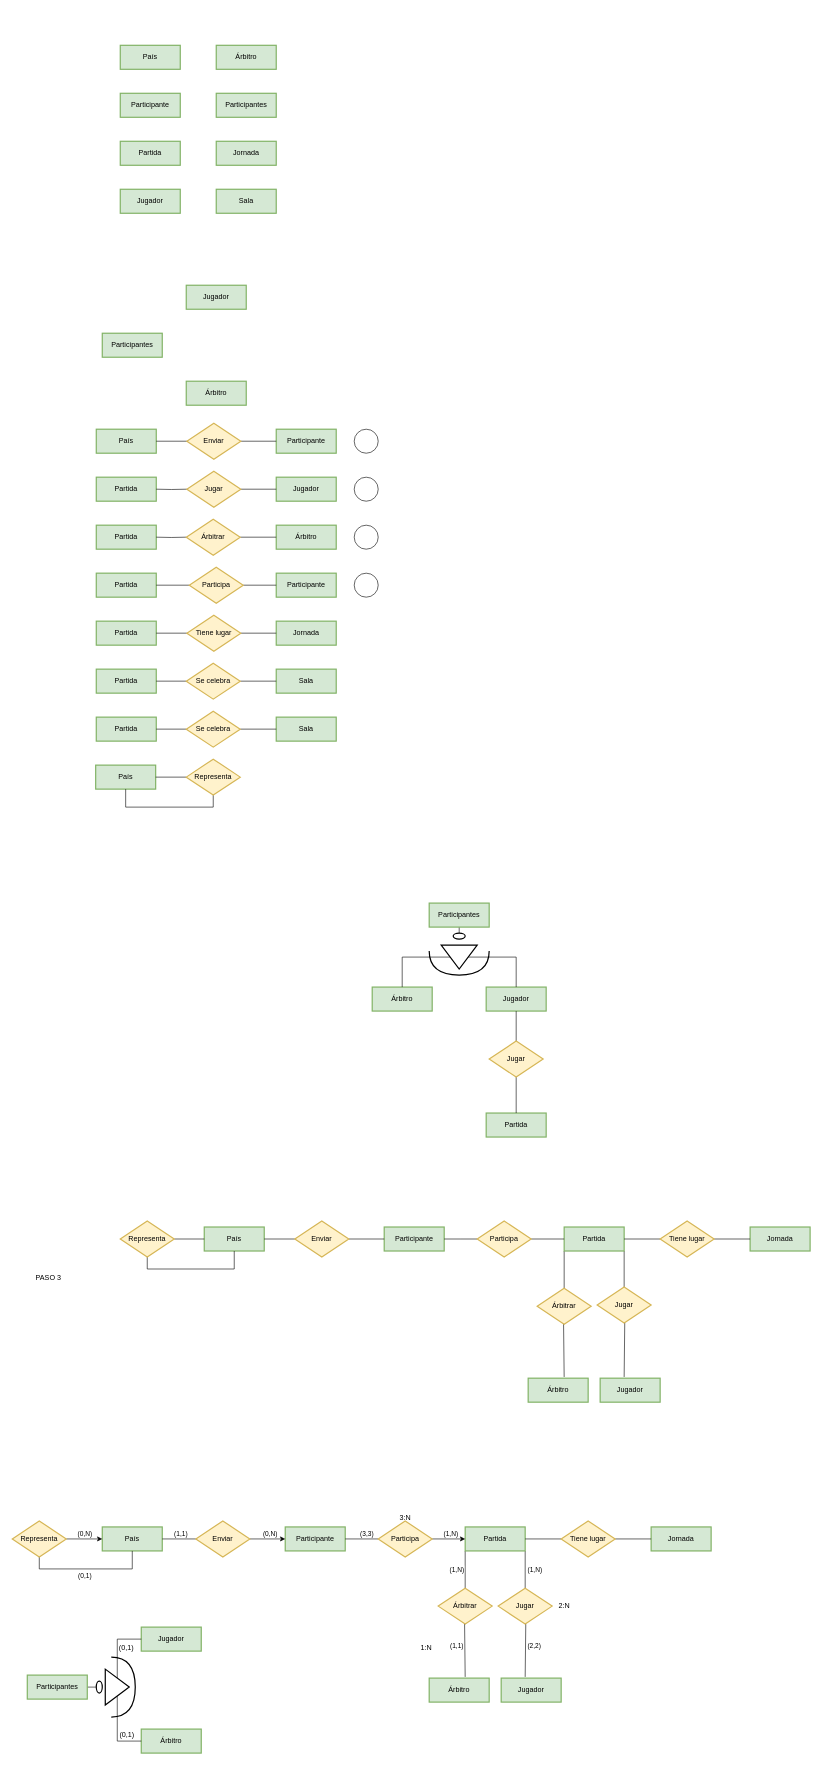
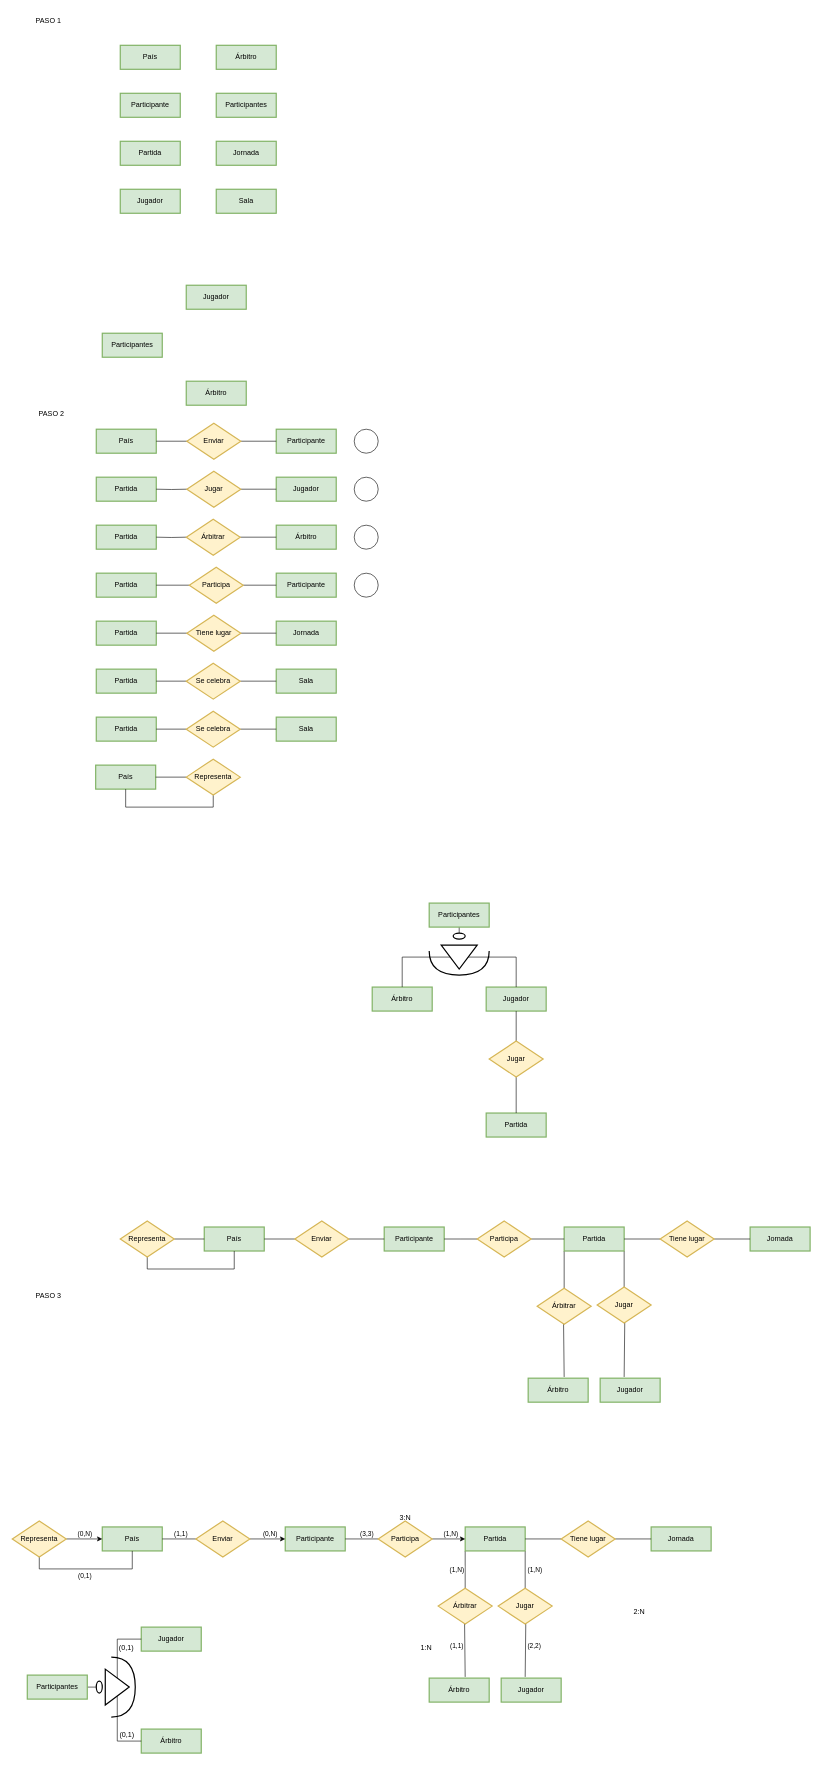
node "PASO 1": added
node "PASO 2": added
node "PASO 3": moved (48, 1278) -> (48, 1296)
node "2:N": moved (564, 1607) -> (639, 1613)
